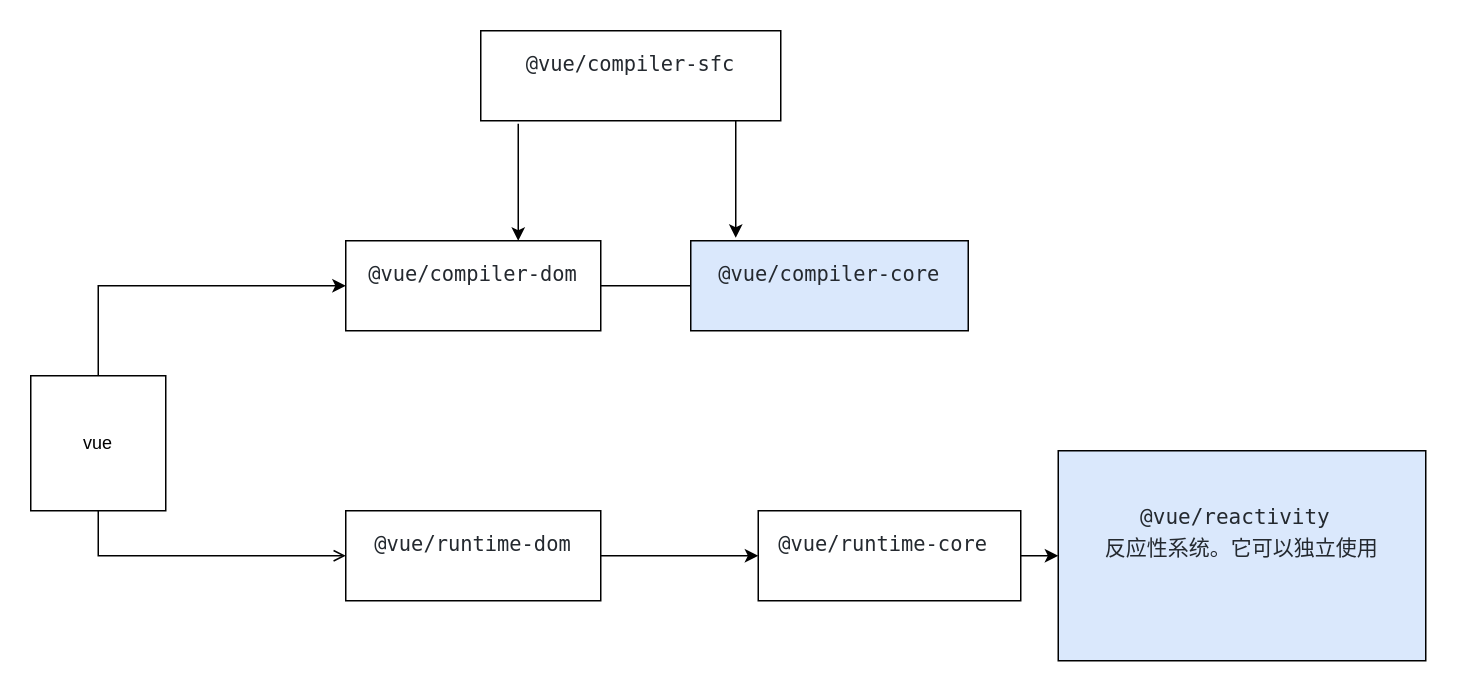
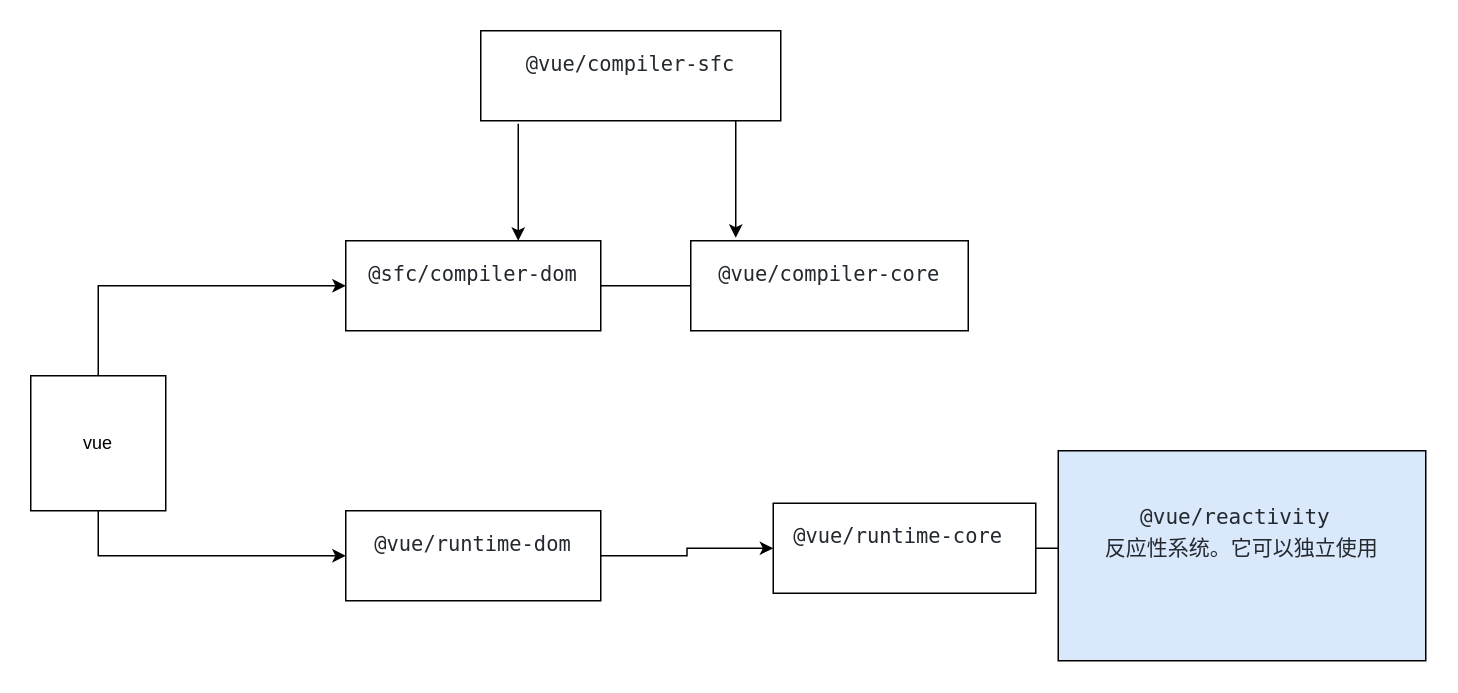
node "@vue/compiler-dom": label "@vue/compiler-dom" -> "@sfc/compiler-dom"
node "@vue/compiler-core": fillcolor #dae8fc -> #ffffff
edge "vue" -> "@vue/runtime-dom": arrowhead open -> classic
node "@vue/runtime-core": moved (890, 556) -> (905, 548)
